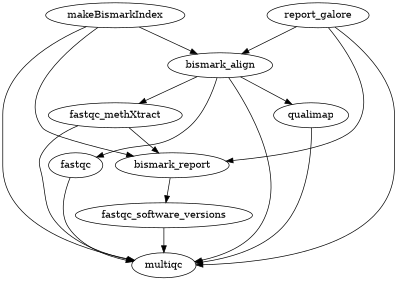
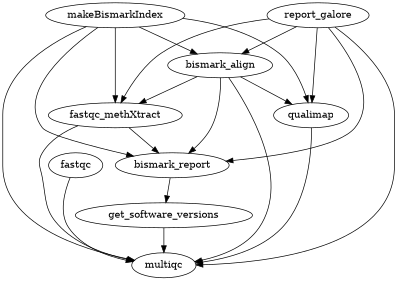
edge "makeBismarkIndex" -> "qualimap": added
edge "report_galore" -> "fastqc_methXtract": added
edge "makeBismarkIndex" -> "fastqc_methXtract": added
edge "report_galore" -> "qualimap": added
edge "bismark_align" -> "fastqc": now "bismark_align" -> "bismark_report"
node "fastqc_software_versions": label "fastqc_software_versions" -> "get_software_versions"
